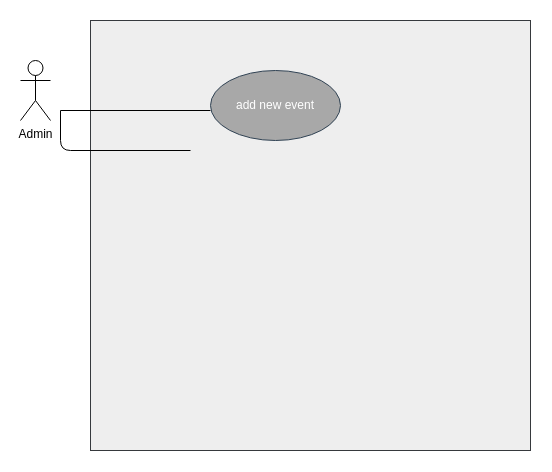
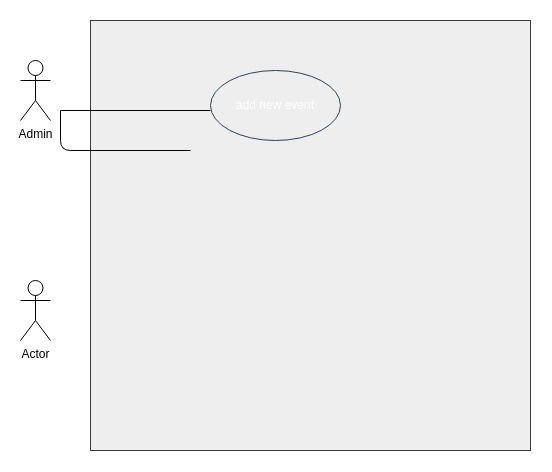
node "add new event": fillcolor #a8a8a8 -> #eeeeee
node "Actor": added
